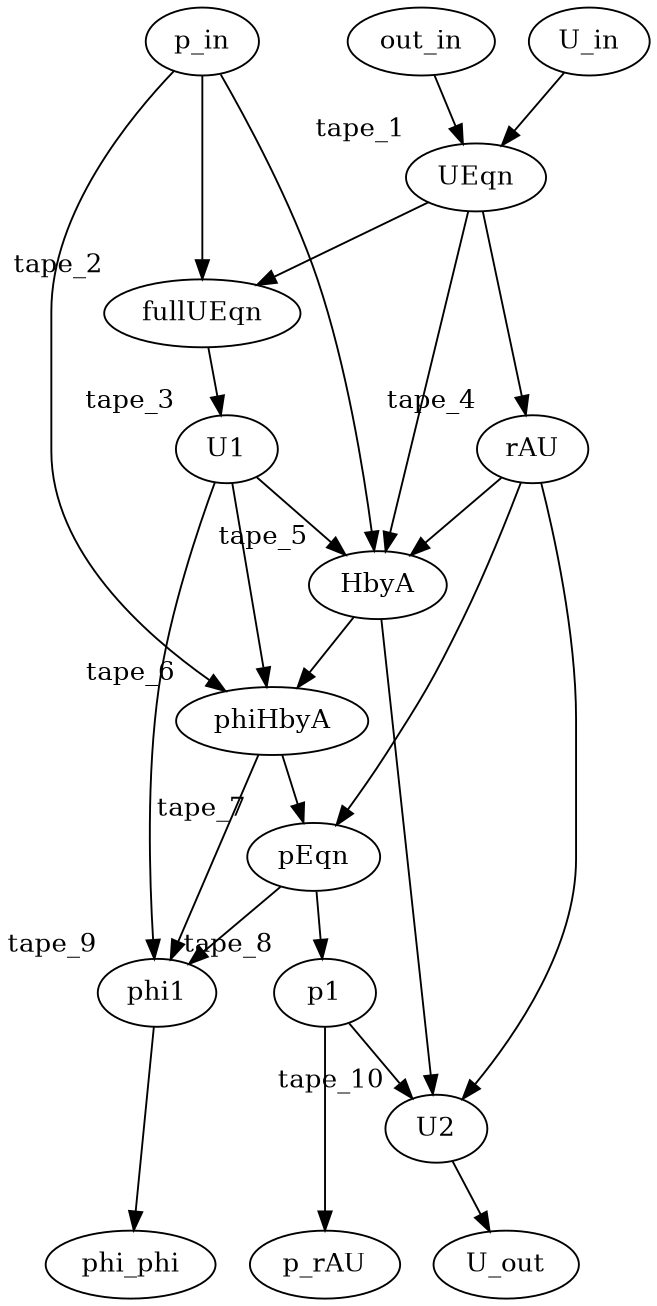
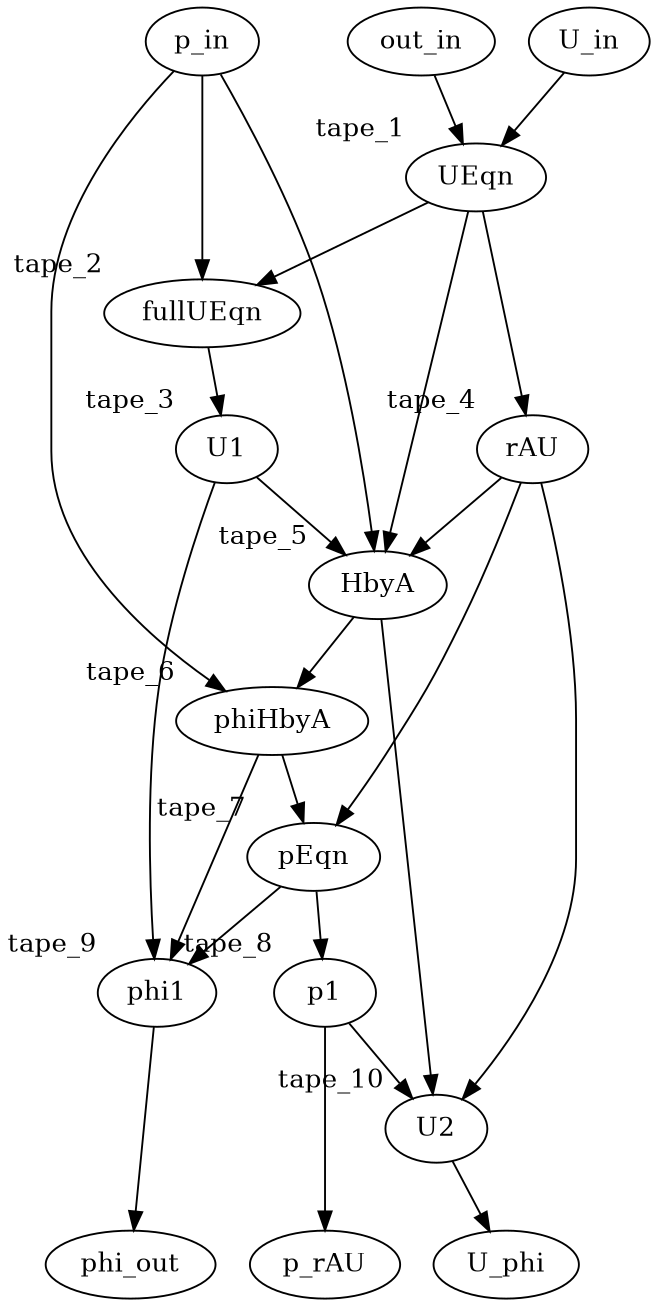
edge "U1 tape_3" -> "phiHbyA tape_6": removed
node "phi_phi": label "phi_phi" -> "phi_out"
node "U_out": label "U_out" -> "U_phi"
